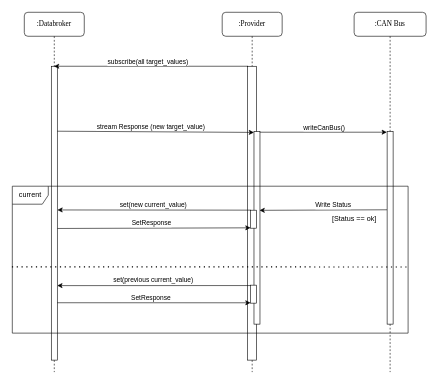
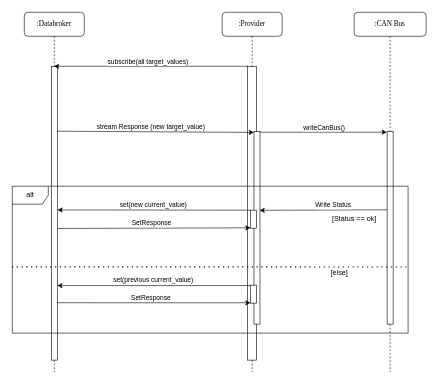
node "current": label "current" -> "alt"
node "[else]": added
